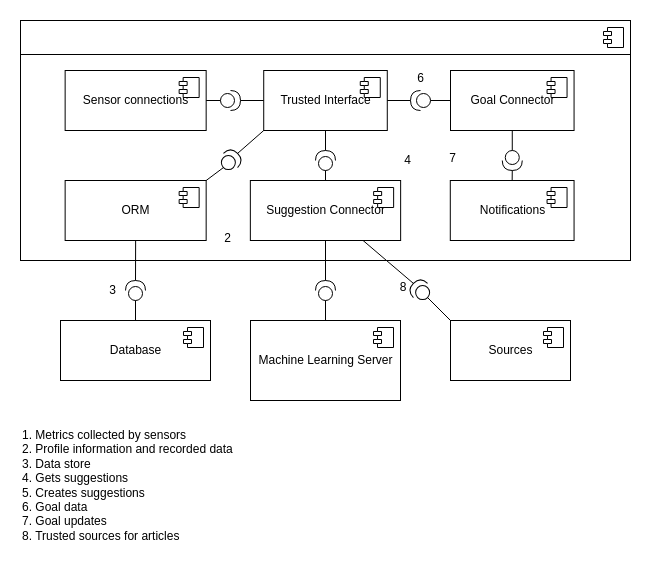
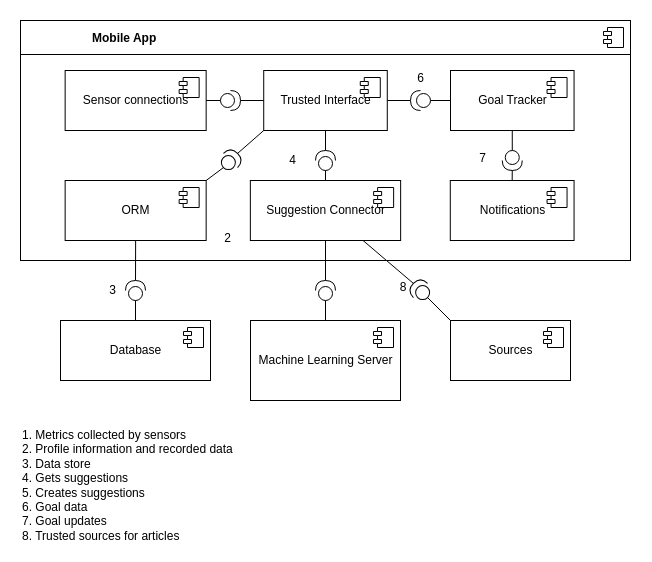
node "Mobile App": added
node "Goal Connector": label "Goal Connector" -> "Goal Tracker"
node "7": moved (453, 158) -> (483, 158)
node "4": moved (408, 161) -> (293, 161)
